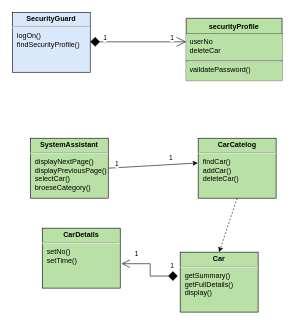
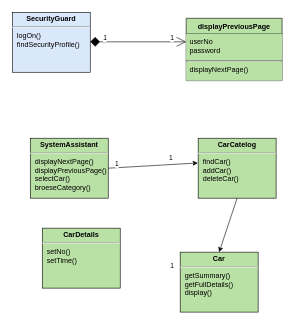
node "securityProfile": label "securityProfile" -> "displayPreviousPage"
node "userNo deleteCar": label "userNo deleteCar" -> "userNo password"
node "vaildatePassword()": label "vaildatePassword()" -> "displayNextPage()"
edge "CarCatelog findCar() addCar() deleteCar()" -> "Car getSummary() getFullDetails() display()": style dashed -> solid
edge "CarDetails setNo() setTime()" -- "Car getSummary() getFullDetails() display()": removed, label "1"
